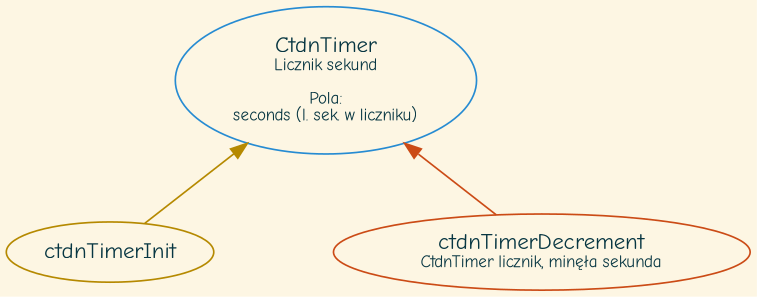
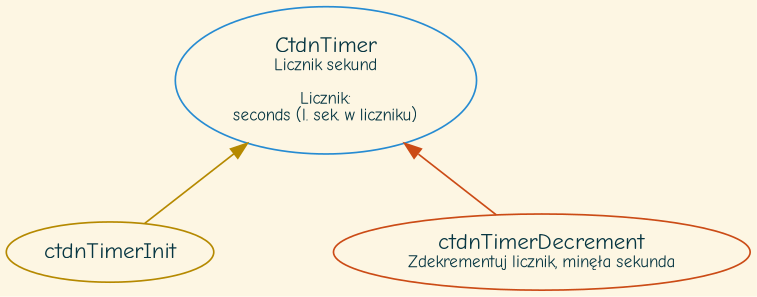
node "CtdnTimer": text "Pola:" -> "Licznik:"
node "ctdnTimerDecrement": text "CtdnTimer licznik, minęła sekunda" -> "Zdekrementuj licznik, minęła sekunda"
